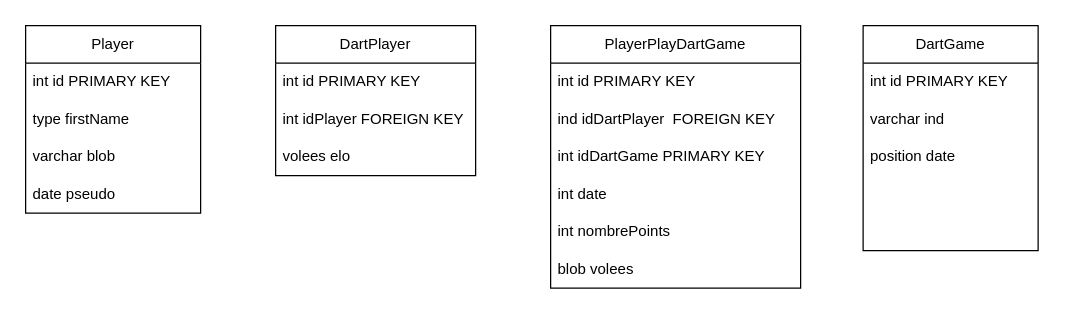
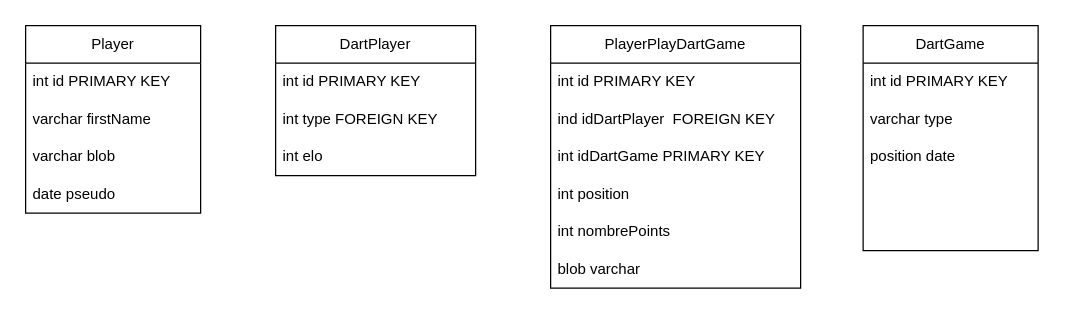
node "type firstName": label "type firstName" -> "varchar firstName"
node "int idPlayer FOREIGN KEY": label "int idPlayer FOREIGN KEY" -> "int type FOREIGN KEY"
node "varchar ind": label "varchar ind" -> "varchar type"
node "volees elo": label "volees elo" -> "int elo"
node "int date": label "int date" -> "int position"
node "blob volees": label "blob volees" -> "blob varchar"
